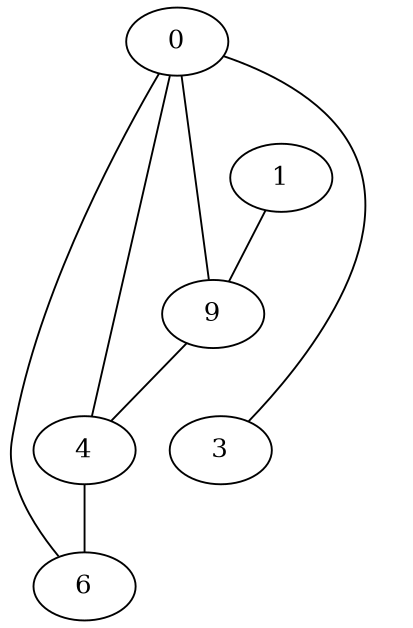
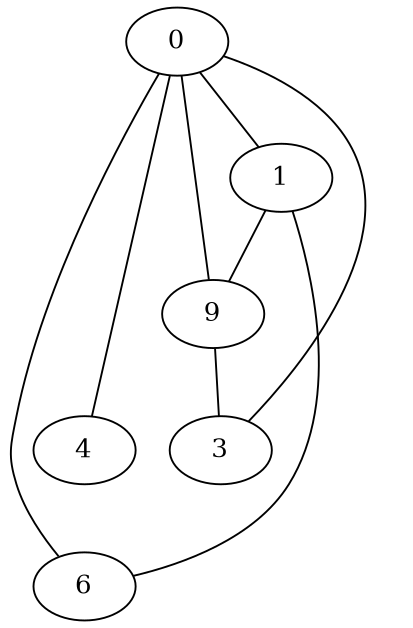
edge "0" -- "1": added
edge "9" -- "4": now "9" -- "3"
edge "4" -- "6": now "1" -- "6"
